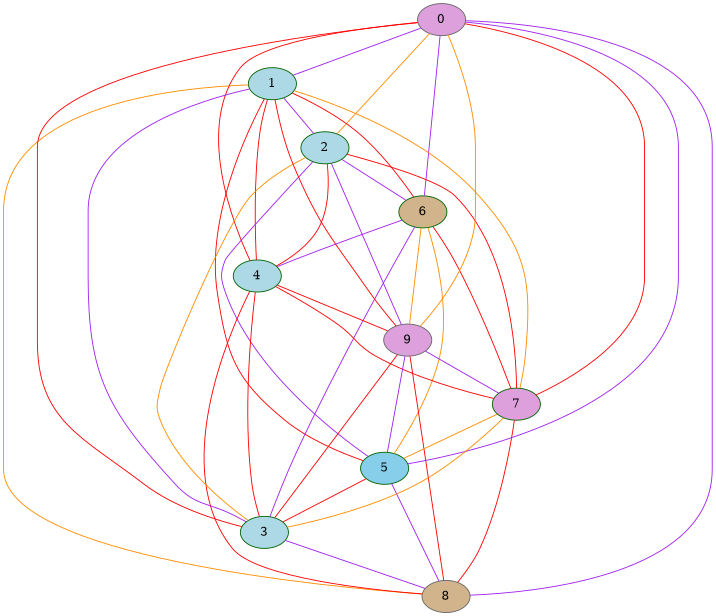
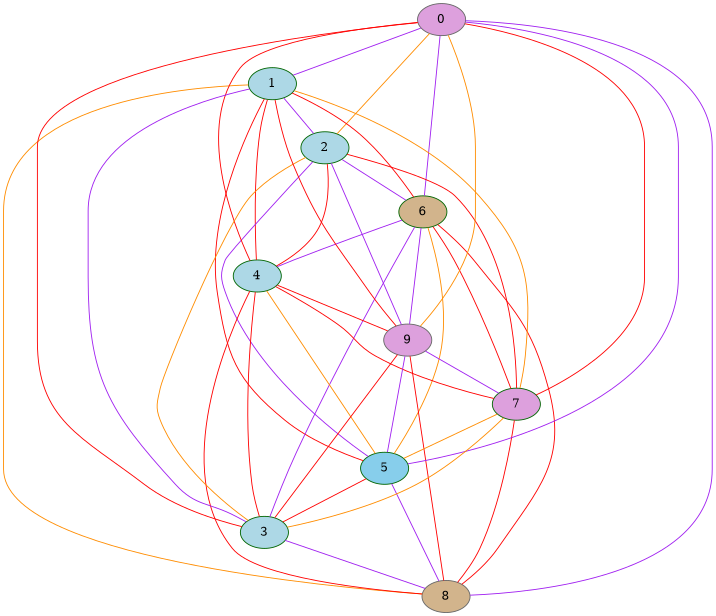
edge "6" -- "9": color darkorange -> purple
edge "4" -- "5": added
edge "6" -- "8": added
